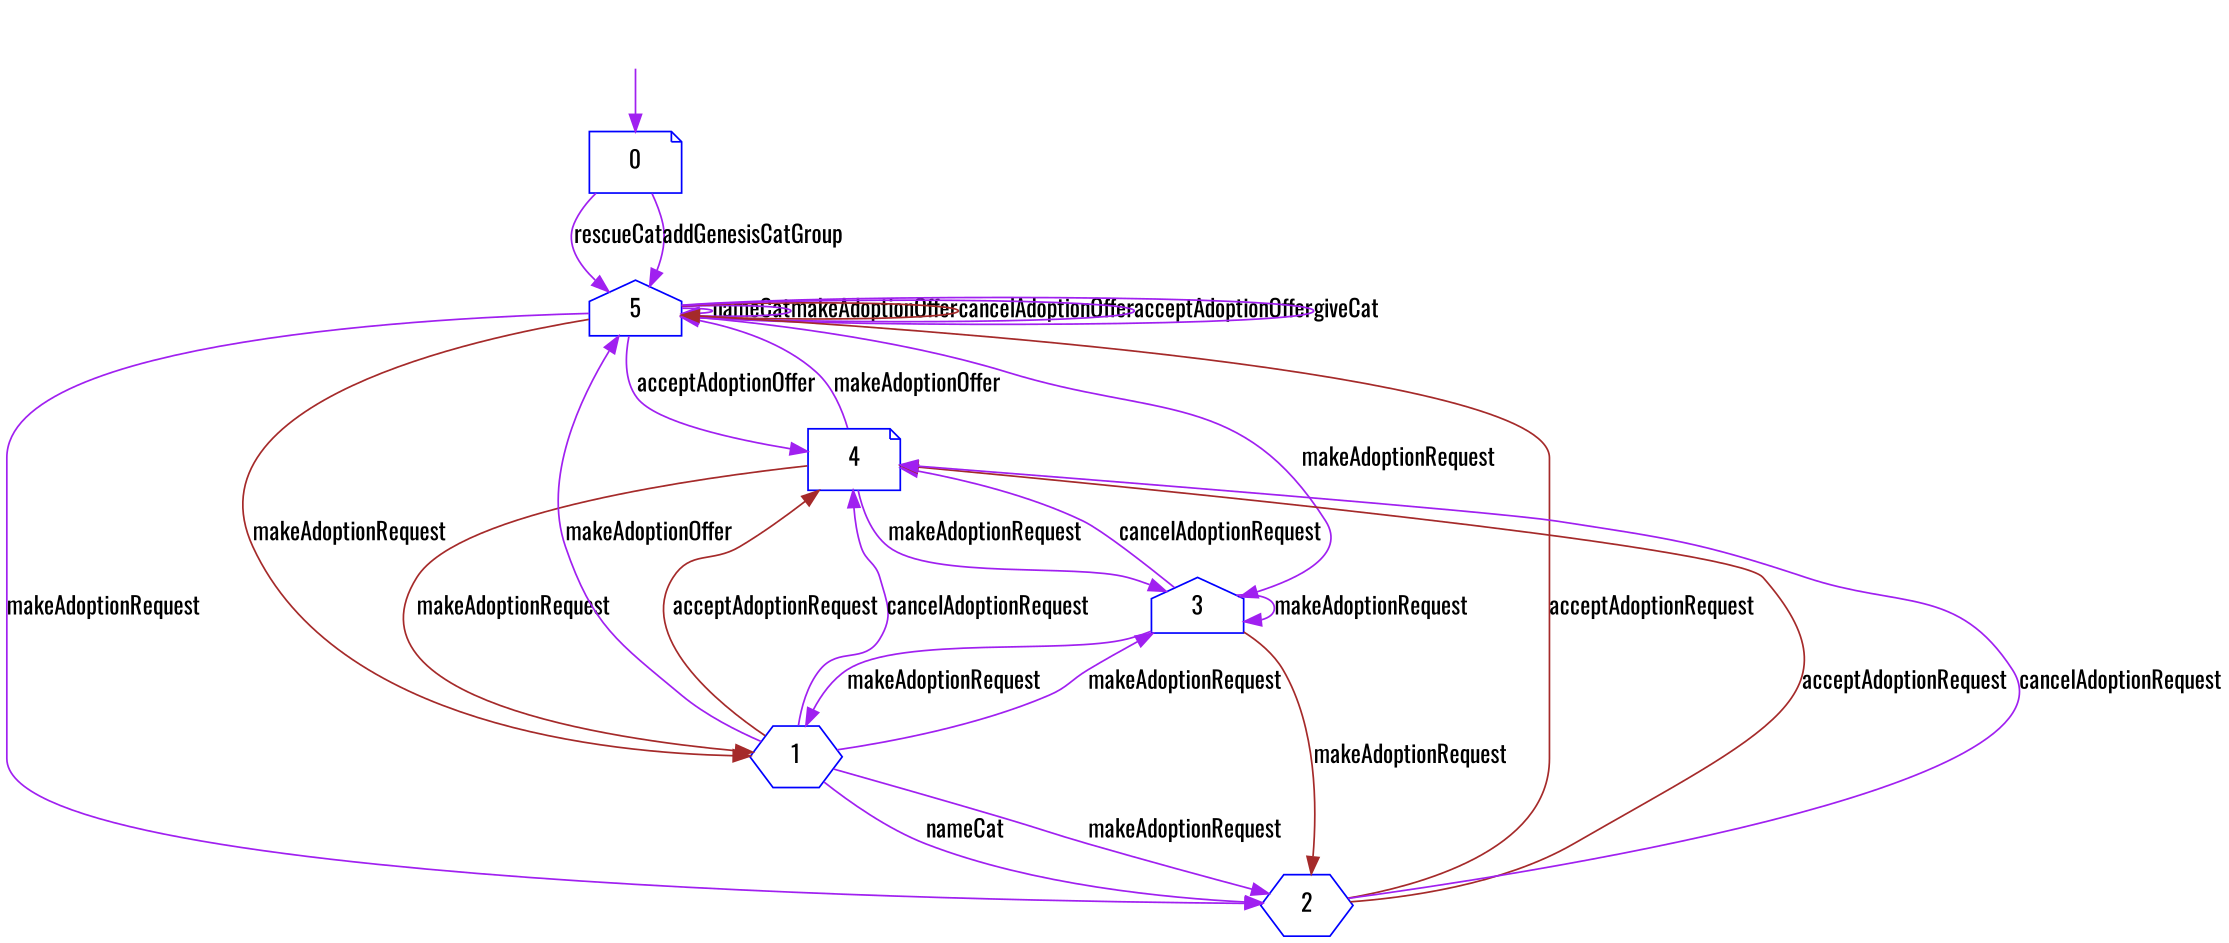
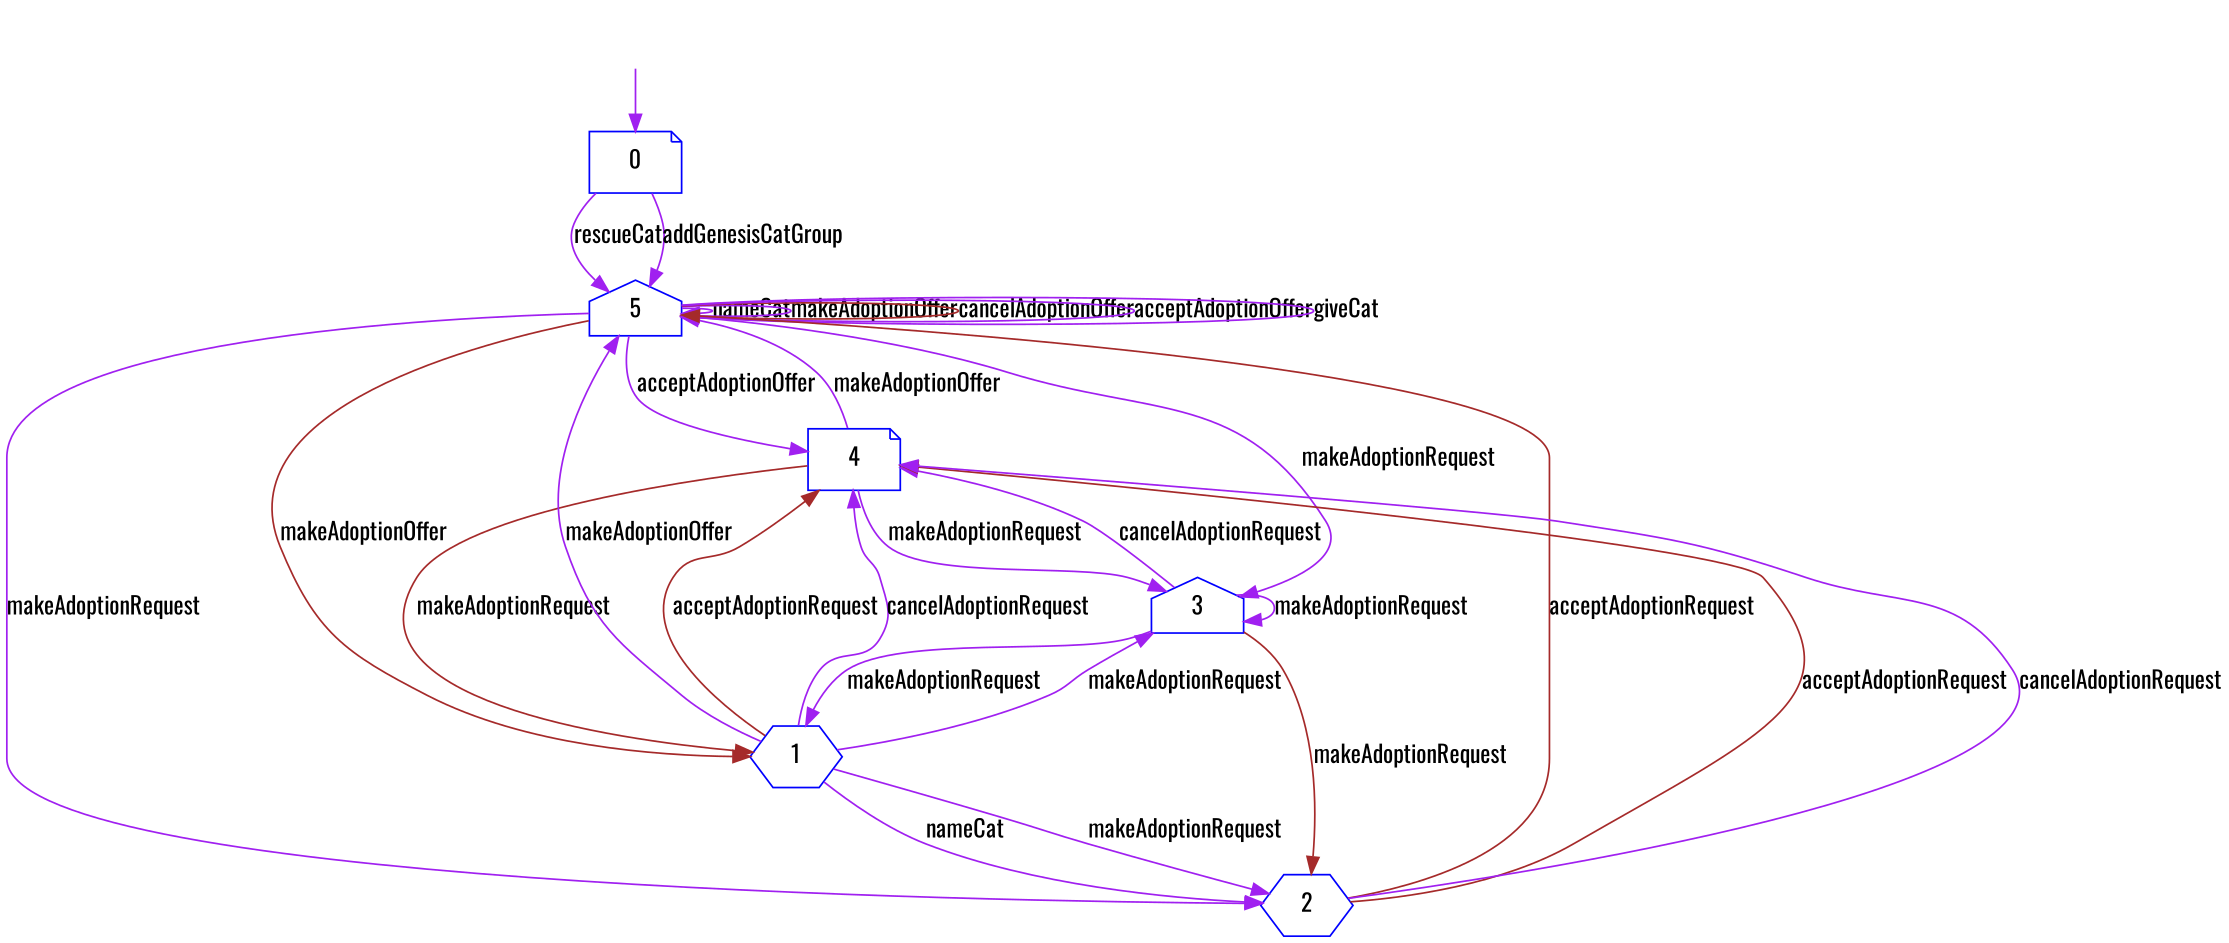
edge "5" -> "1": label "makeAdoptionRequest" -> "makeAdoptionOffer"
